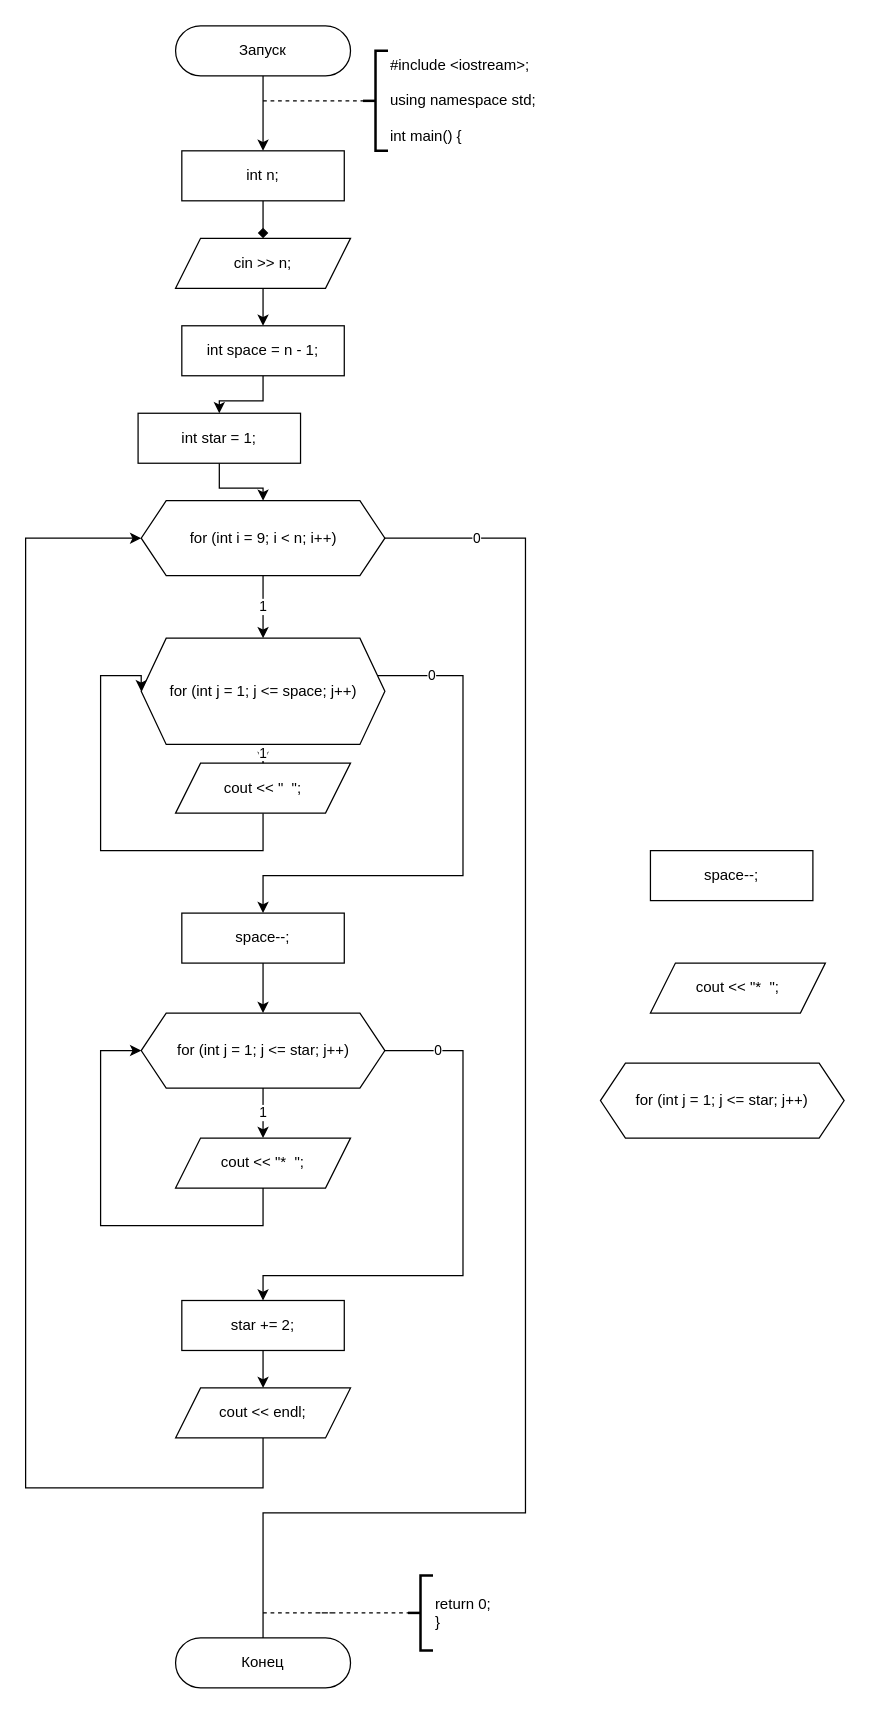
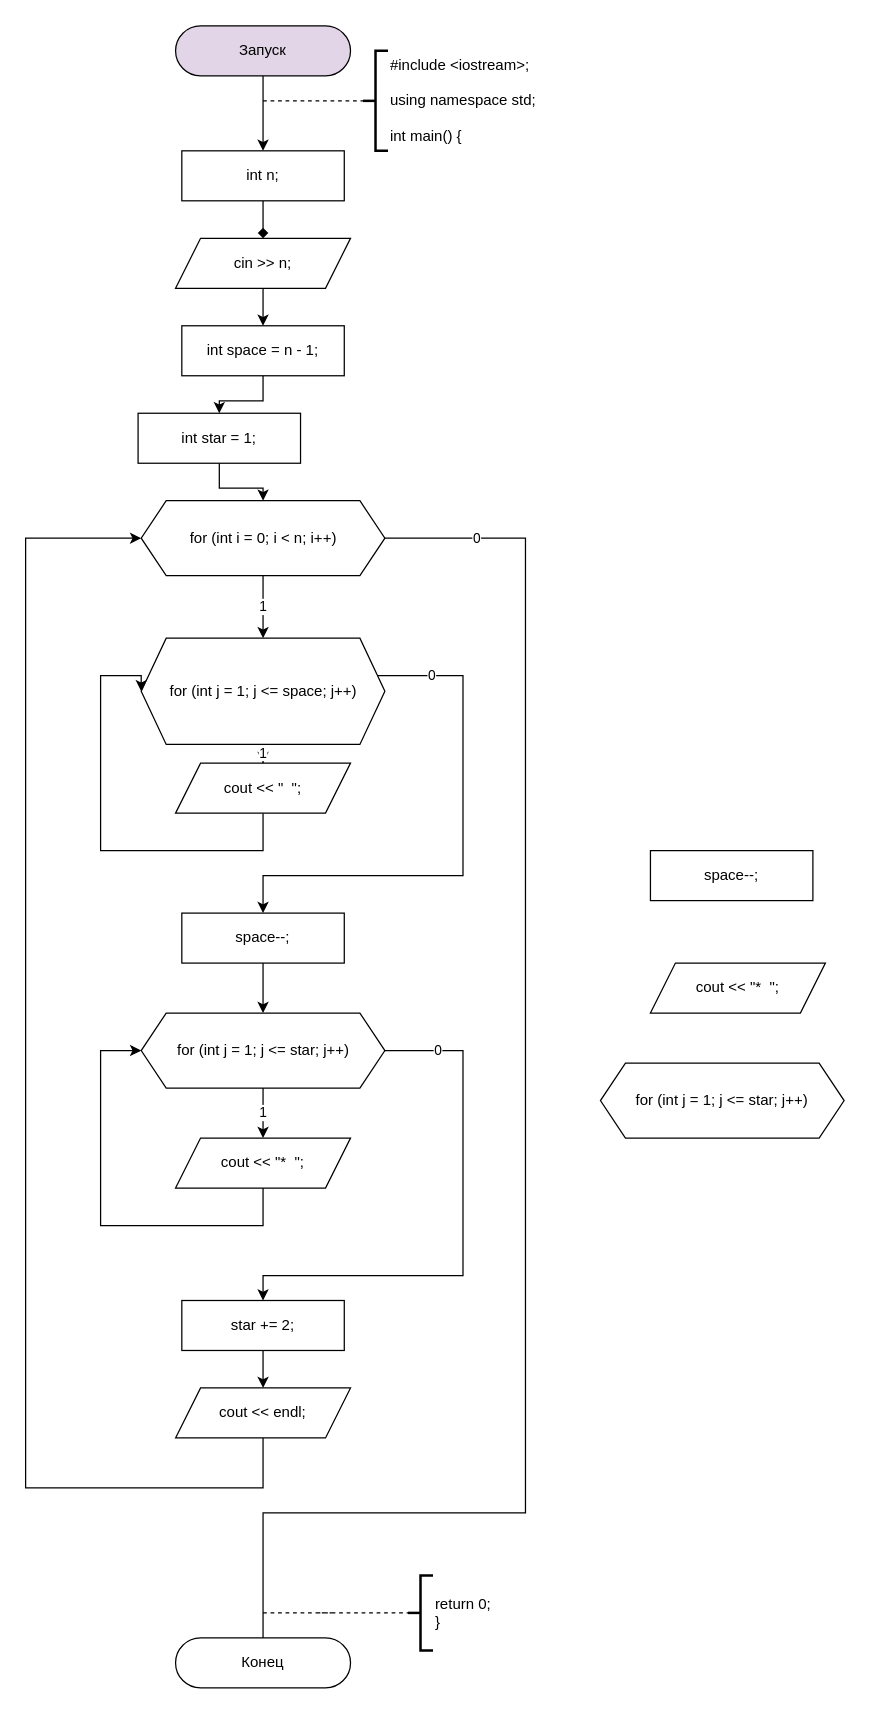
node "Запуск": fillcolor #ffffff -> #e1d5e7
node "for (int i = 9; i < n; i++)": label "for (int i = 9; i < n; i++)" -> "for (int i = 0; i < n; i++)"
